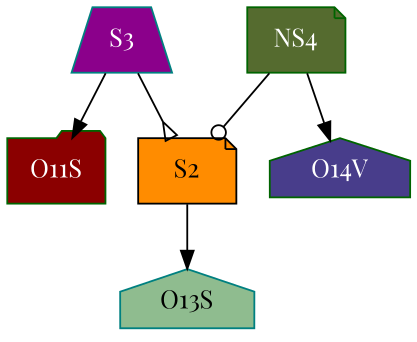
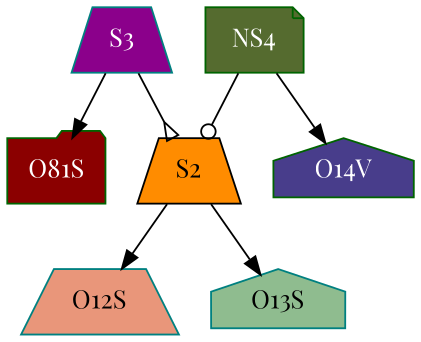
node "O11S": label "O11S" -> "O81S"
node "S2": shape note -> trapezium
node "O12S": added
